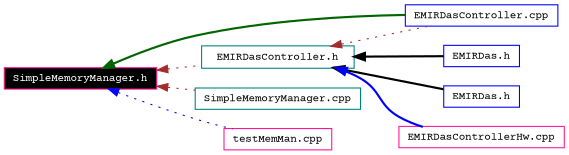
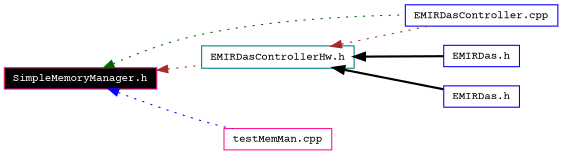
edge "EMIRDasController.cpp" -> "SimpleMemoryManager.h": style bold -> dotted
node "EMIRDasController.h": label "EMIRDasController.h" -> "EMIRDasControllerHw.h"
node "SimpleMemoryManager.cpp": removed
node "EMIRDasControllerHw.cpp": removed
